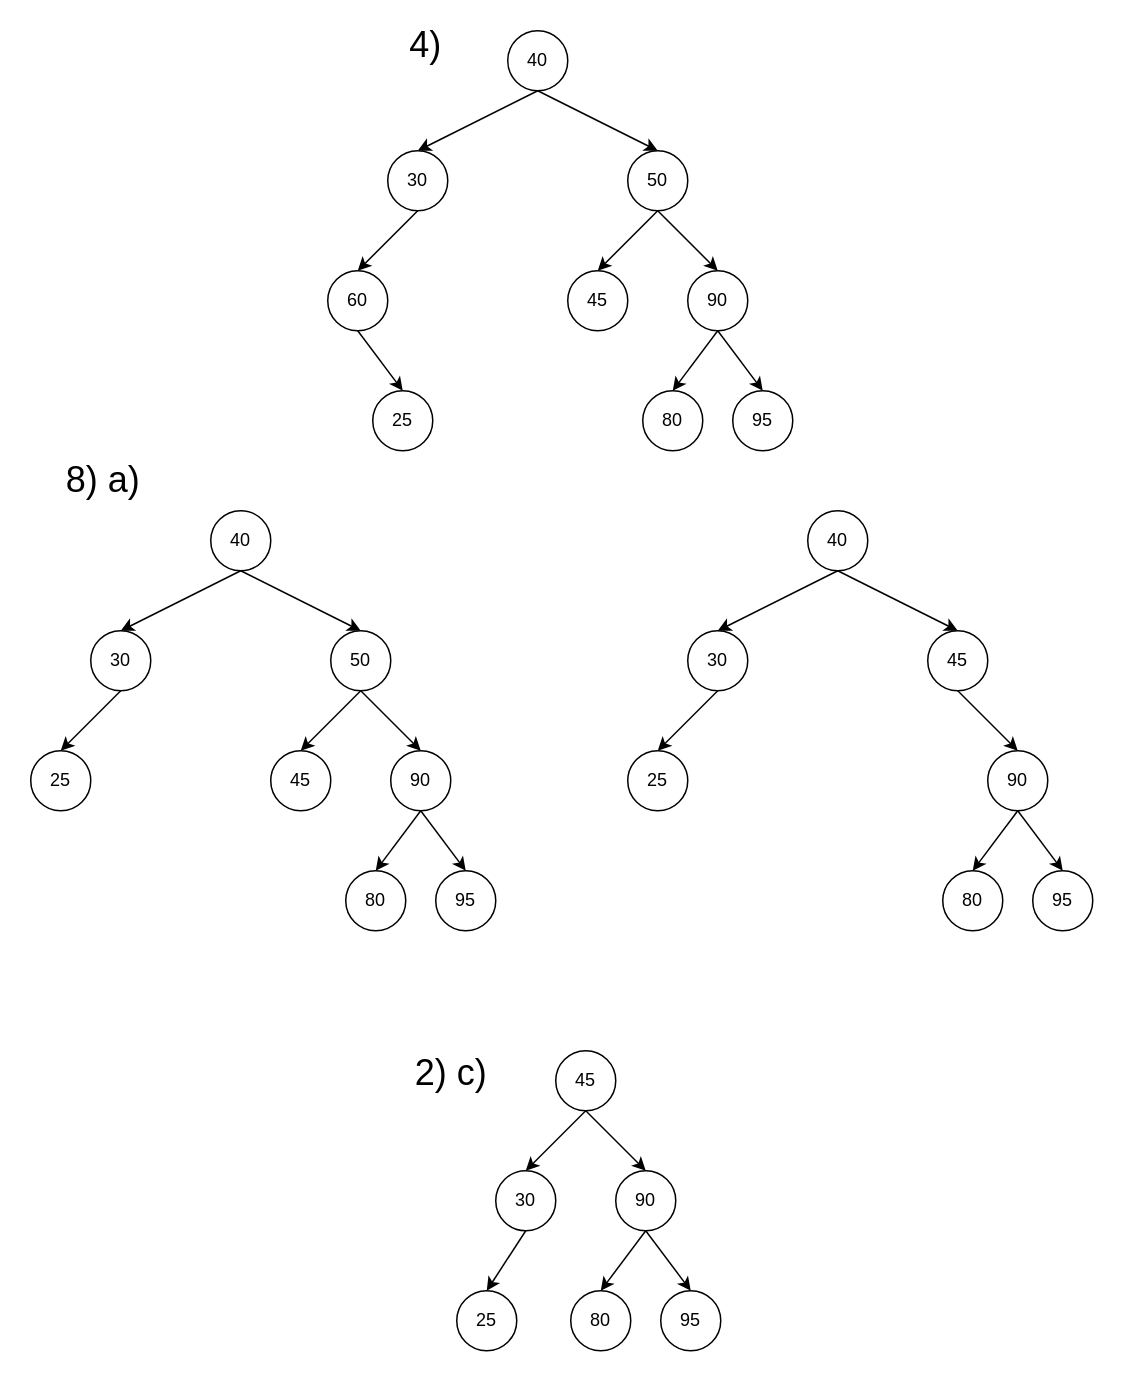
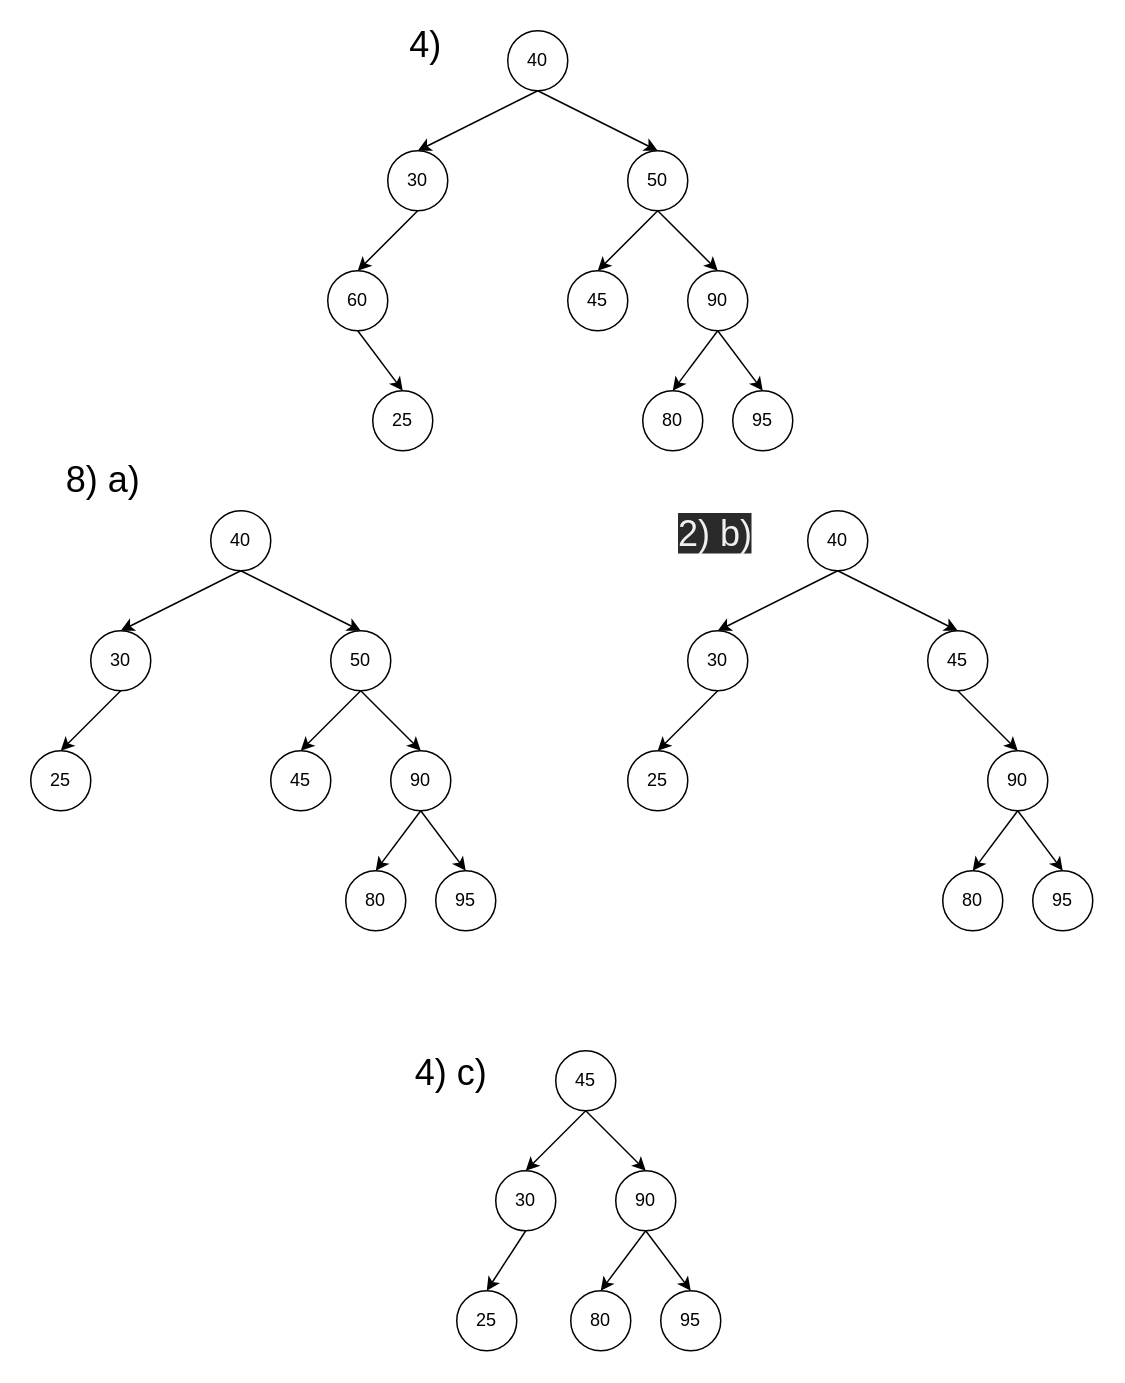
node "2) b)": added
node "2) c)": label "2) c)" -> "4) c)"
